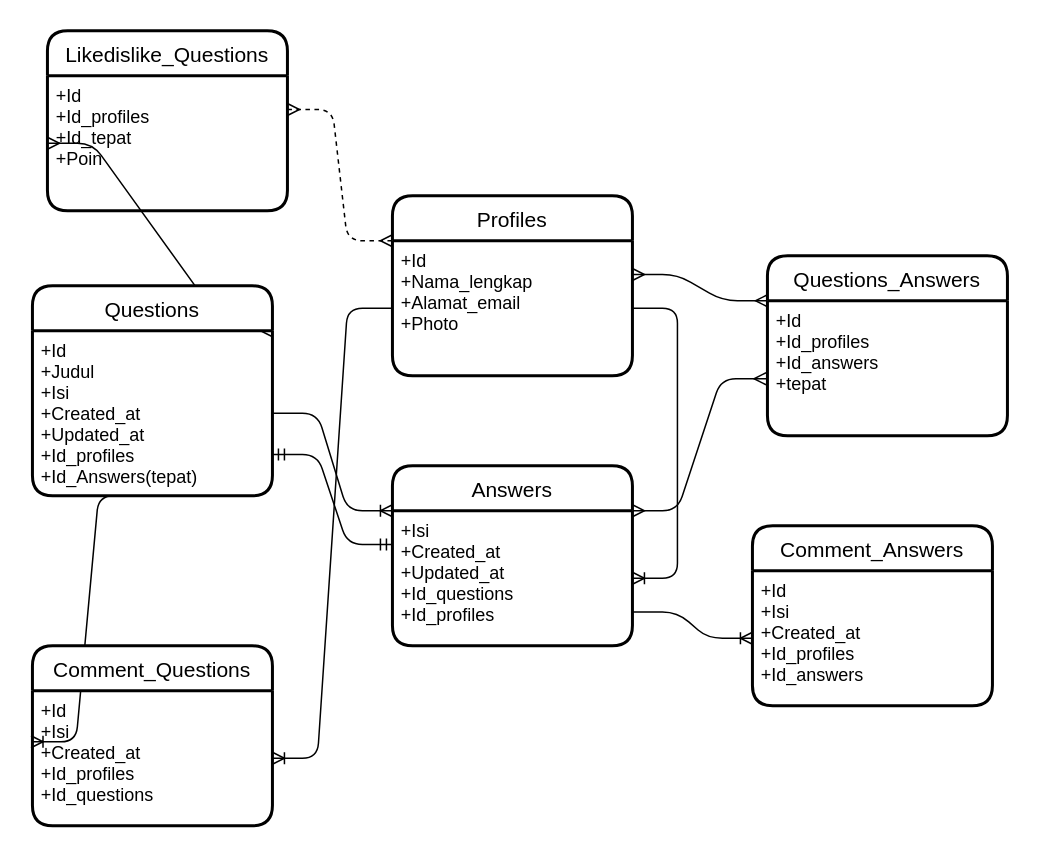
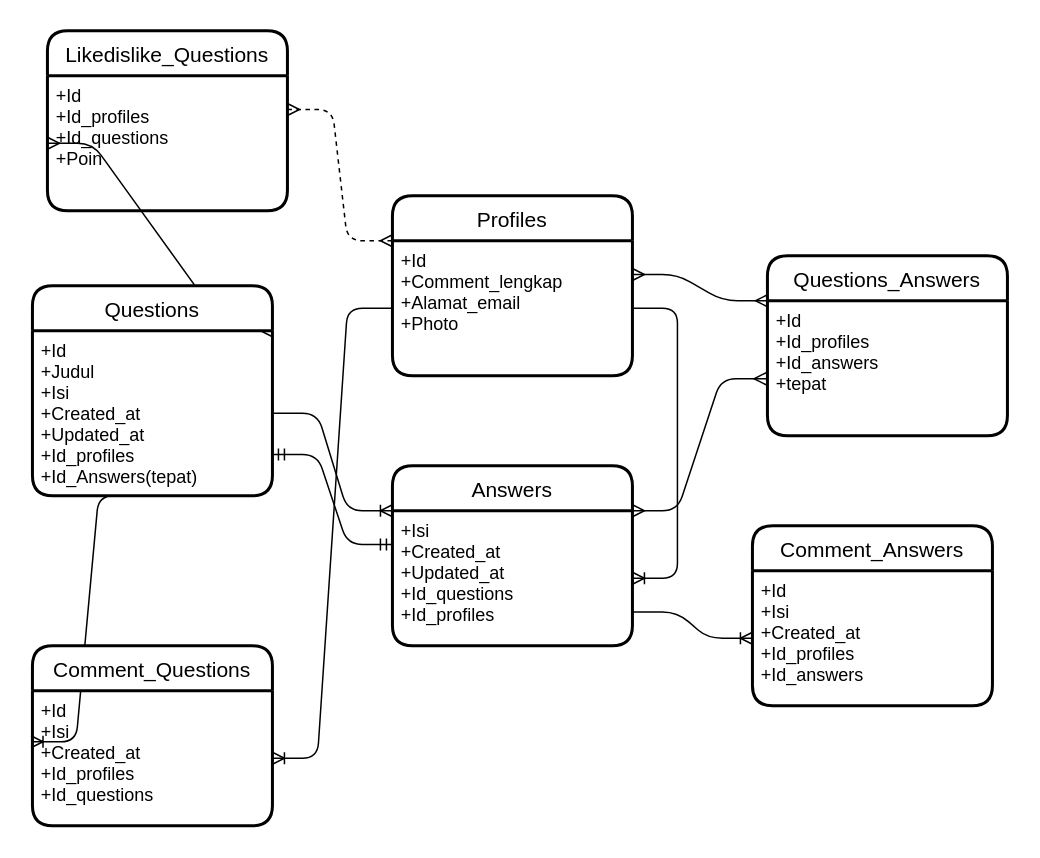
node "+Id +Id_profiles +Id_tepat +Poin": label "+Id +Id_profiles +Id_tepat +Poin" -> "+Id +Id_profiles +Id_questions +Poin"
node "+Id +Nama_lengkap +Alamat_email +Photo": label "+Id +Nama_lengkap +Alamat_email +Photo" -> "+Id +Comment_lengkap +Alamat_email +Photo"
